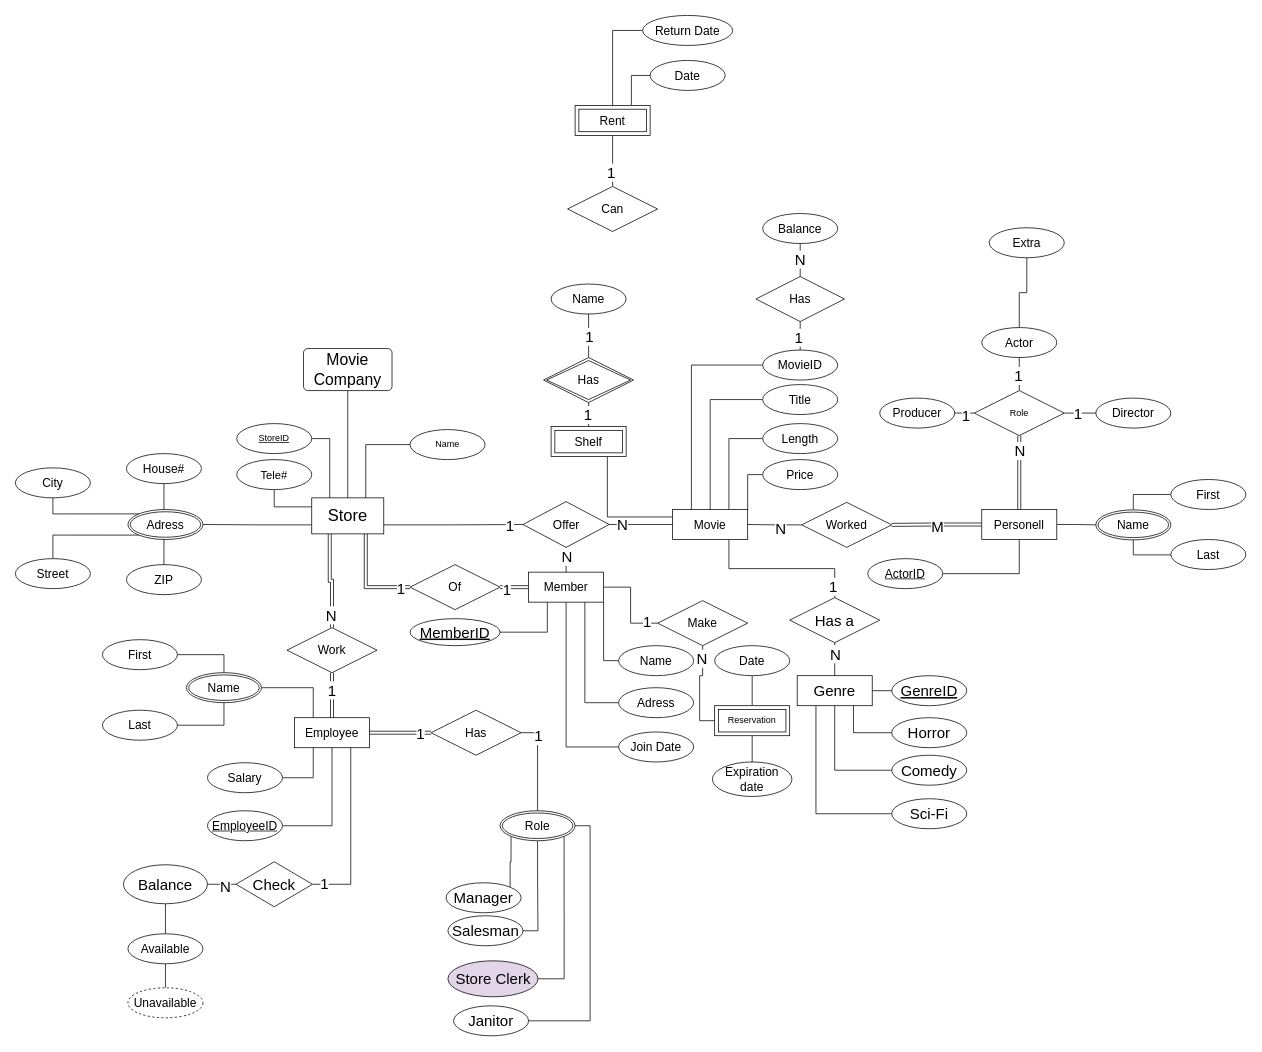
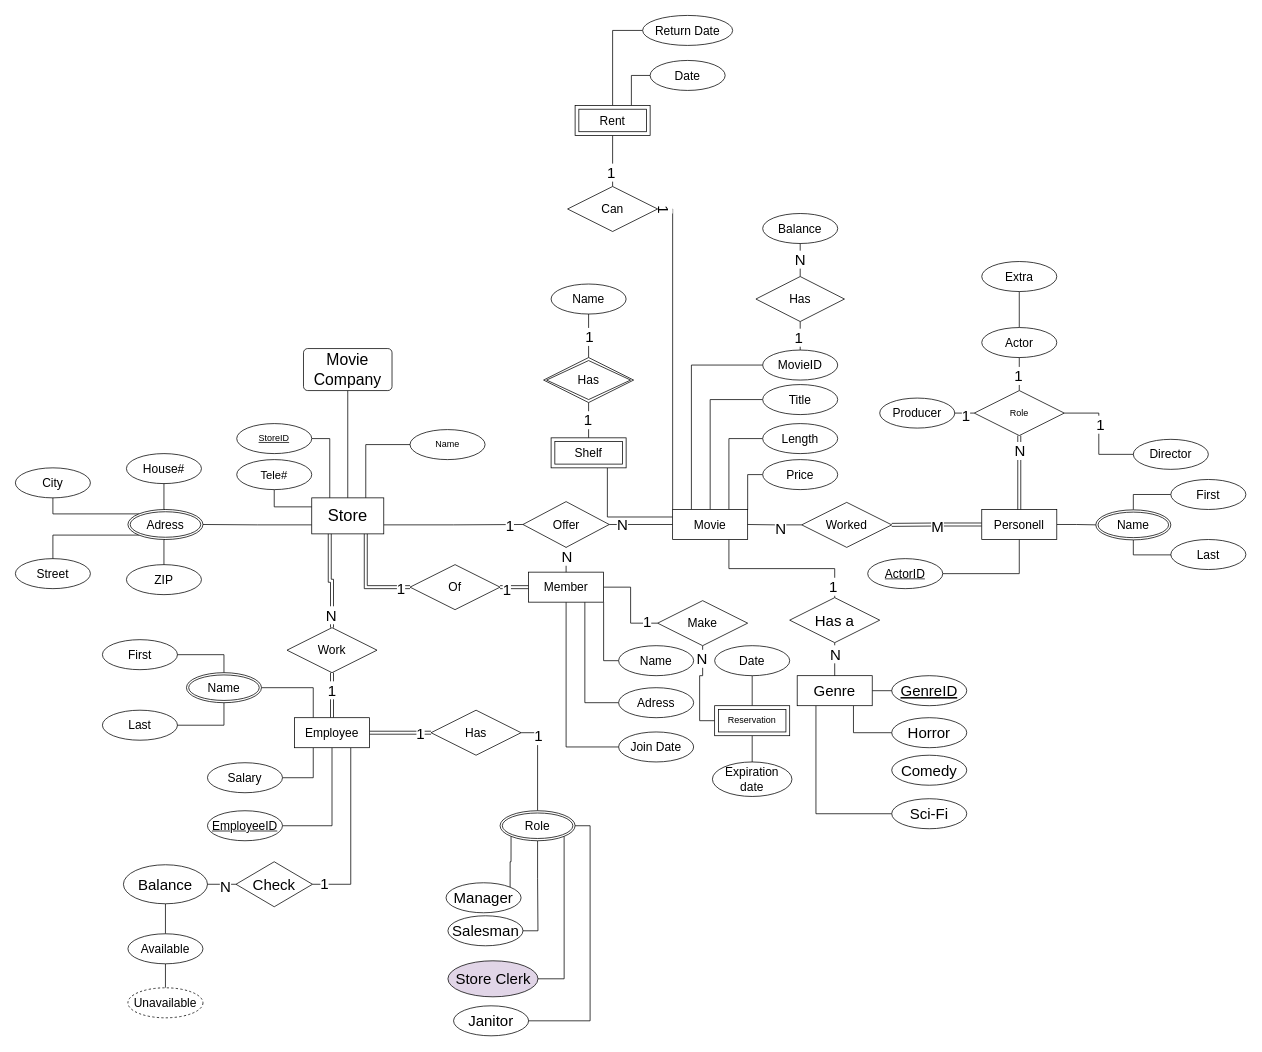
node "Extra": moved (1026, 243) -> (1019, 276)
edge "Can" -- "Movie": added, label "1"
node "Director": moved (1133, 413) -> (1170, 454)
node "Shelf": moved (588, 441) -> (588, 453)
node "MemberID": removed
edge "Member" -- "MemberID": removed
edge "Genre" -- "Comedy": removed
